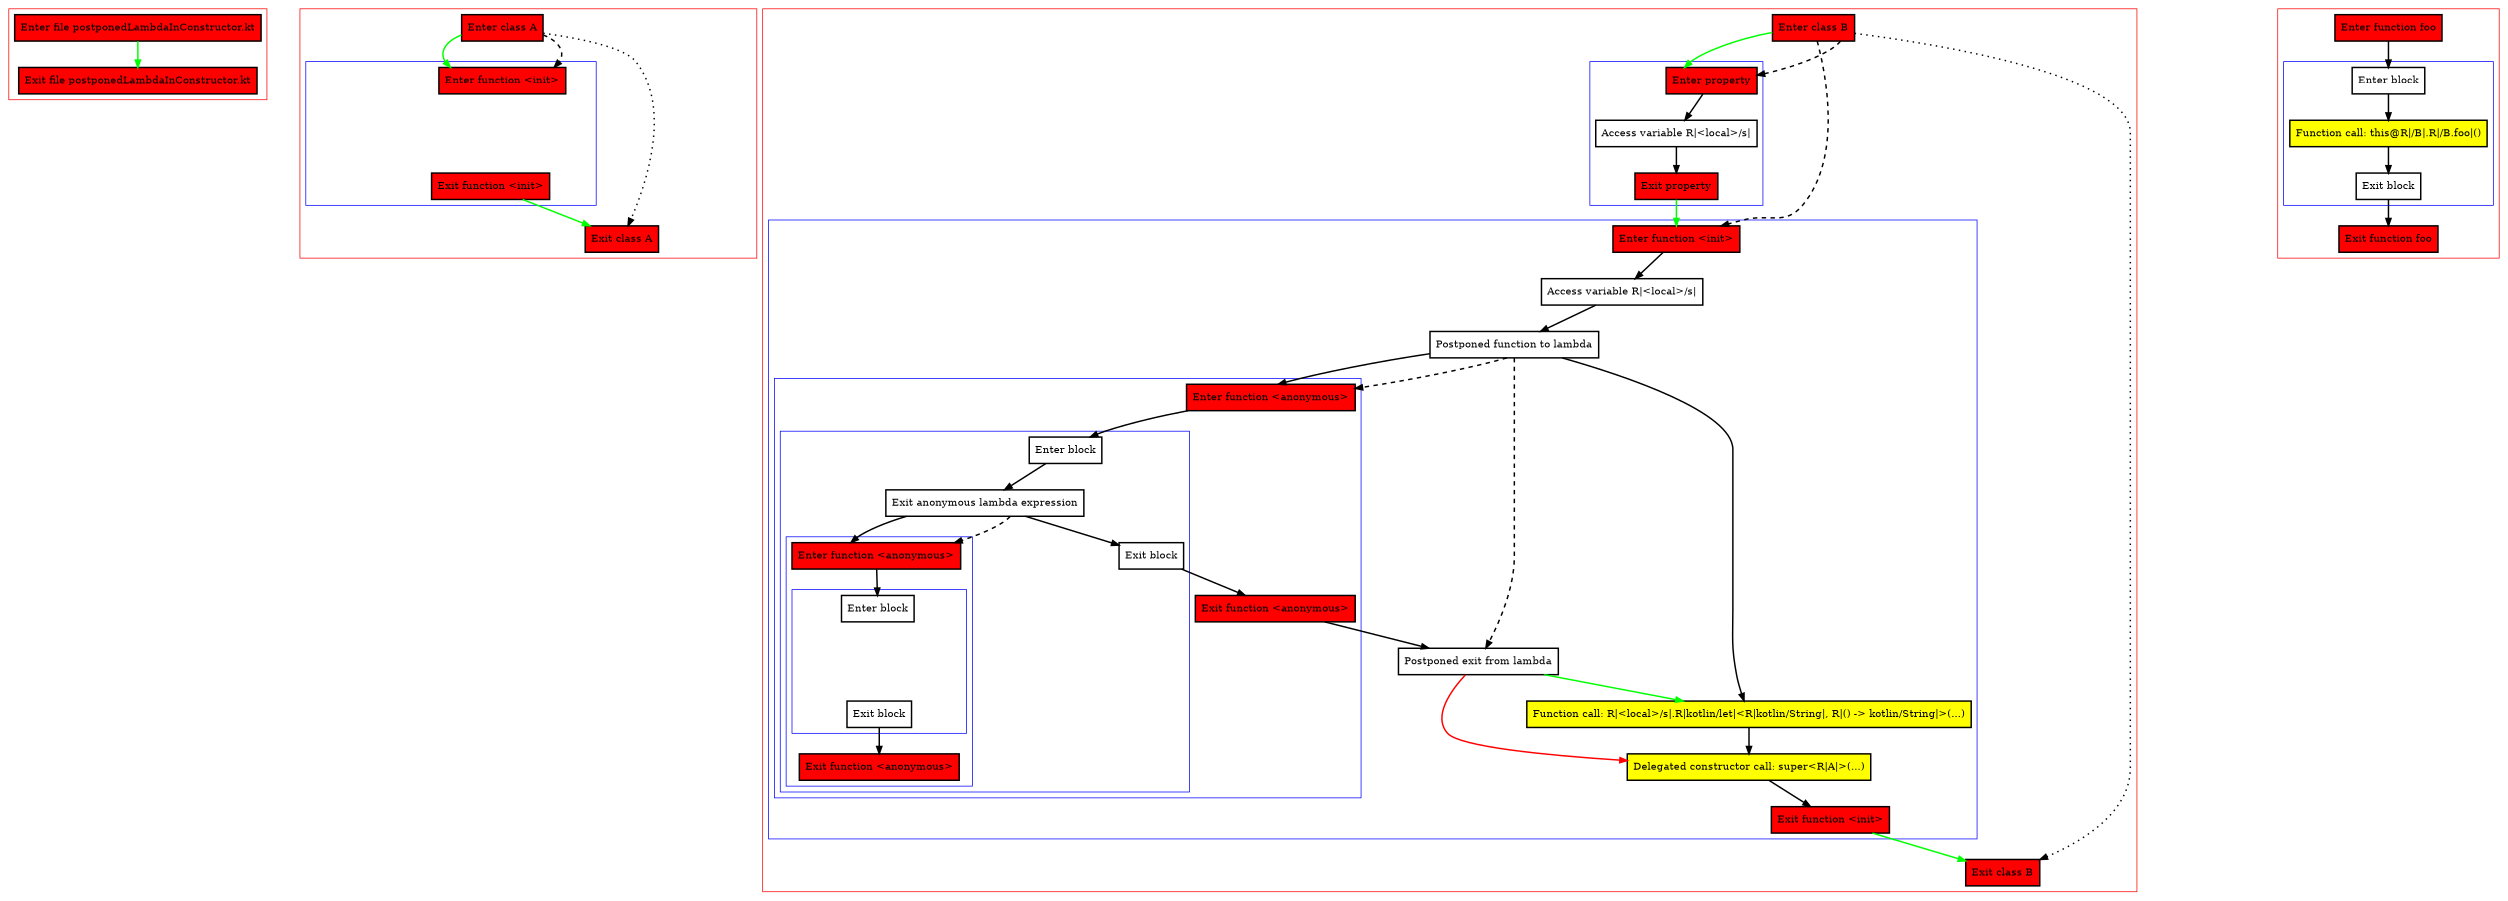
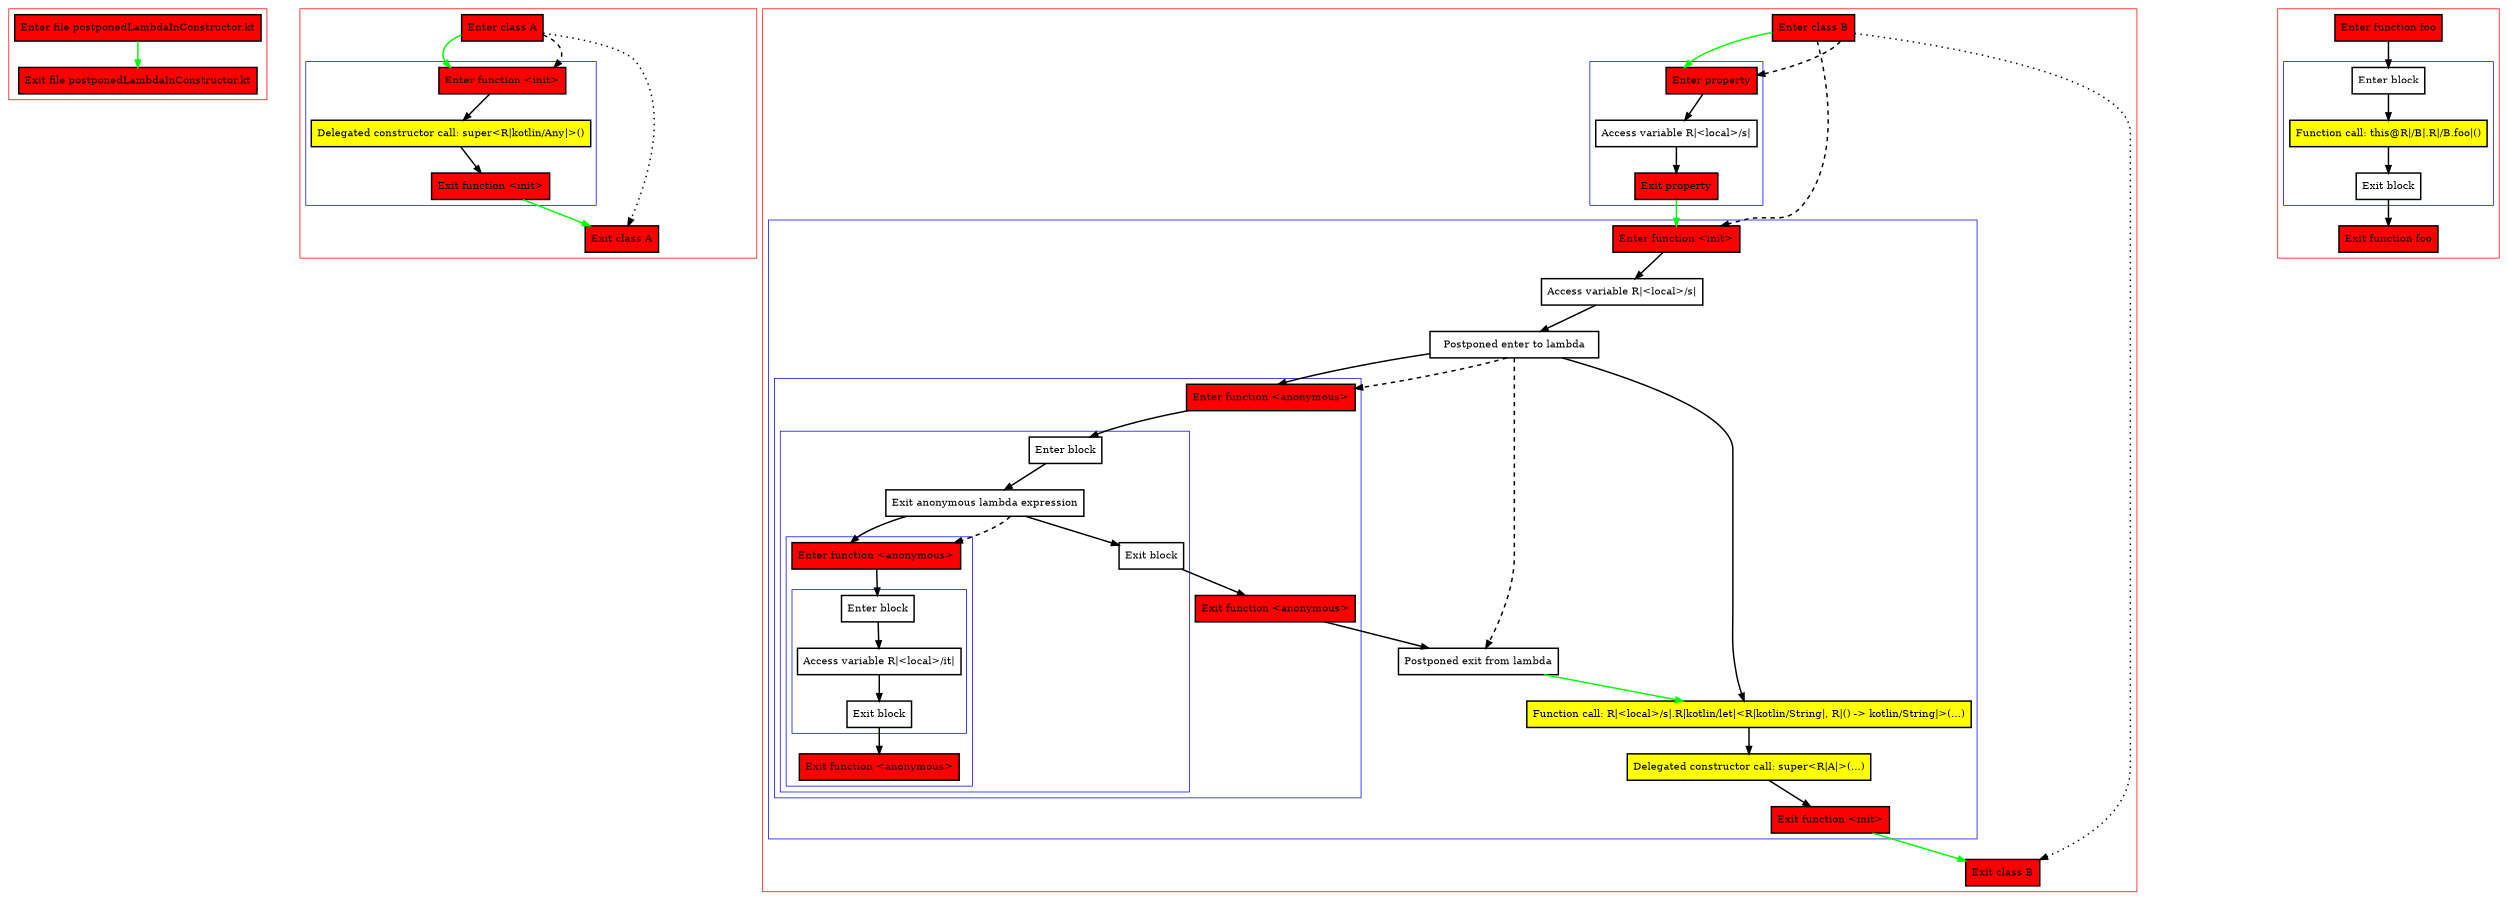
node "Delegated constructor call: super<R|kotlin/Any|>()": added
node "Postponed function to lambda": label "Postponed function to lambda" -> "Postponed enter to lambda"
node "Access variable R|<local>/it|": added
edge "Postponed exit from lambda" -> "Delegated constructor call: super<R|A|>(...)": removed
